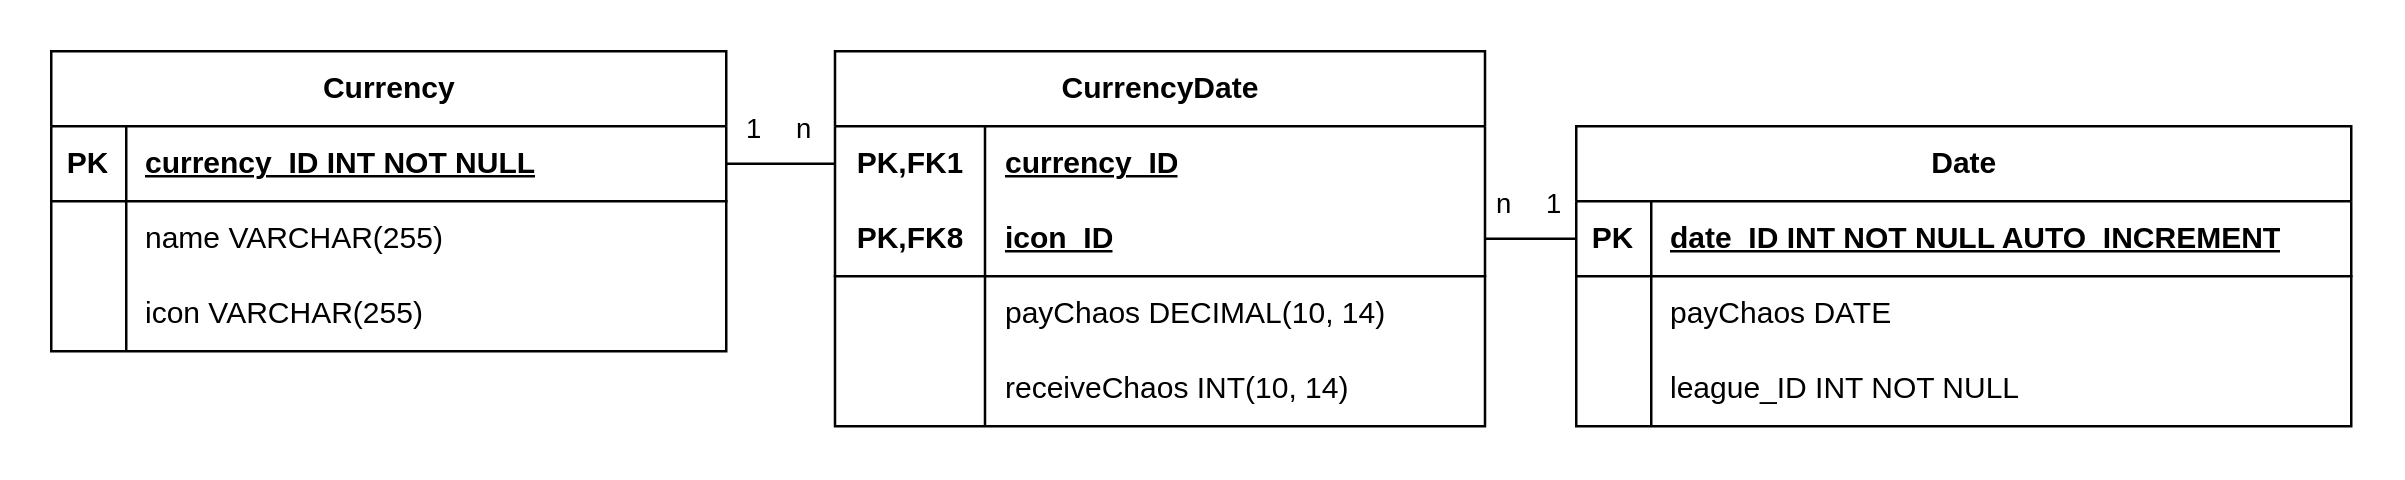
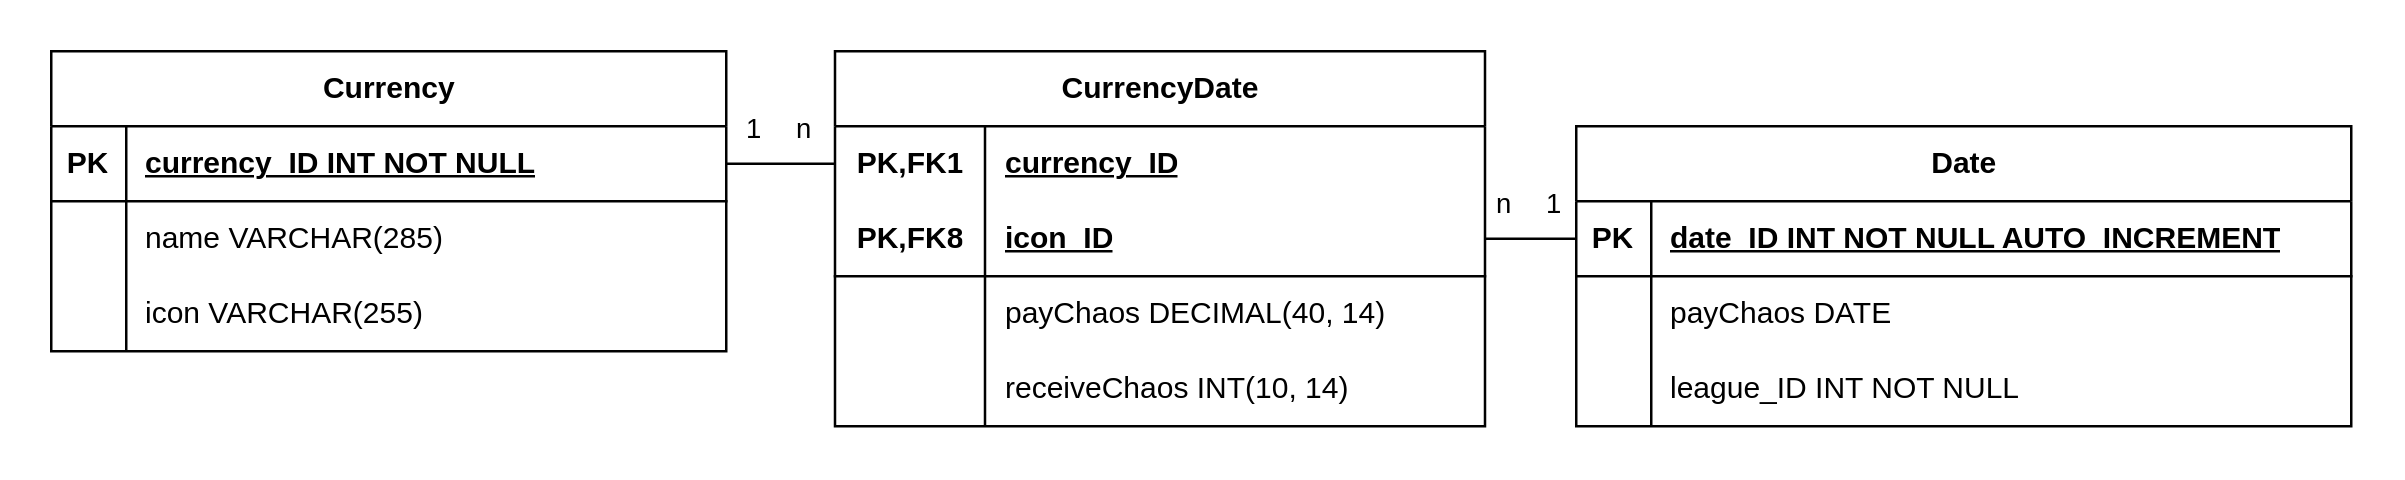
node "name VARCHAR(255)": label "name VARCHAR(255)" -> "name VARCHAR(285)"
node "payChaos DECIMAL(10, 14)": label "payChaos DECIMAL(10, 14)" -> "payChaos DECIMAL(40, 14)"
